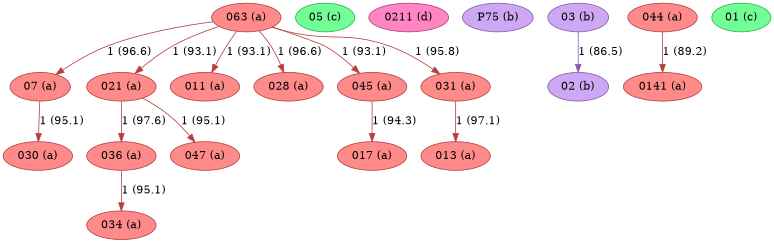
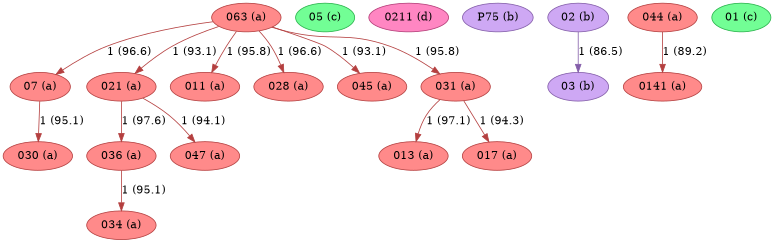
edge "03 (b)" -> "02 (b)": reversed
edge "063 (a)" -> "011 (a)": label "1 (93.1)" -> "1 (95.8)"
edge "045 (a)" -> "017 (a)": now "031 (a)" -> "017 (a)"
edge "021 (a)" -> "047 (a)": label "1 (95.1)" -> "1 (94.1)"
